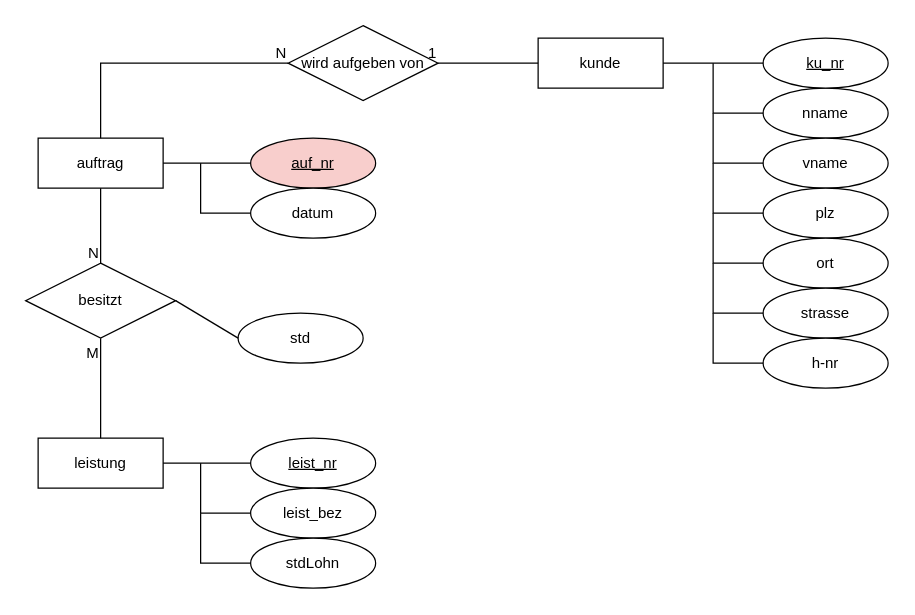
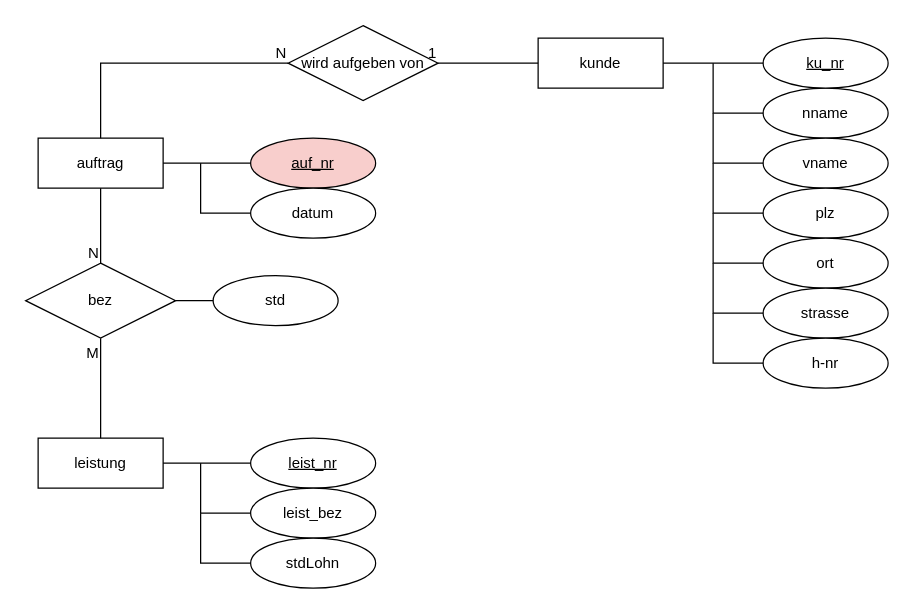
node "besitzt": label "besitzt" -> "bez"
node "std": moved (301, 338) -> (276, 301)
